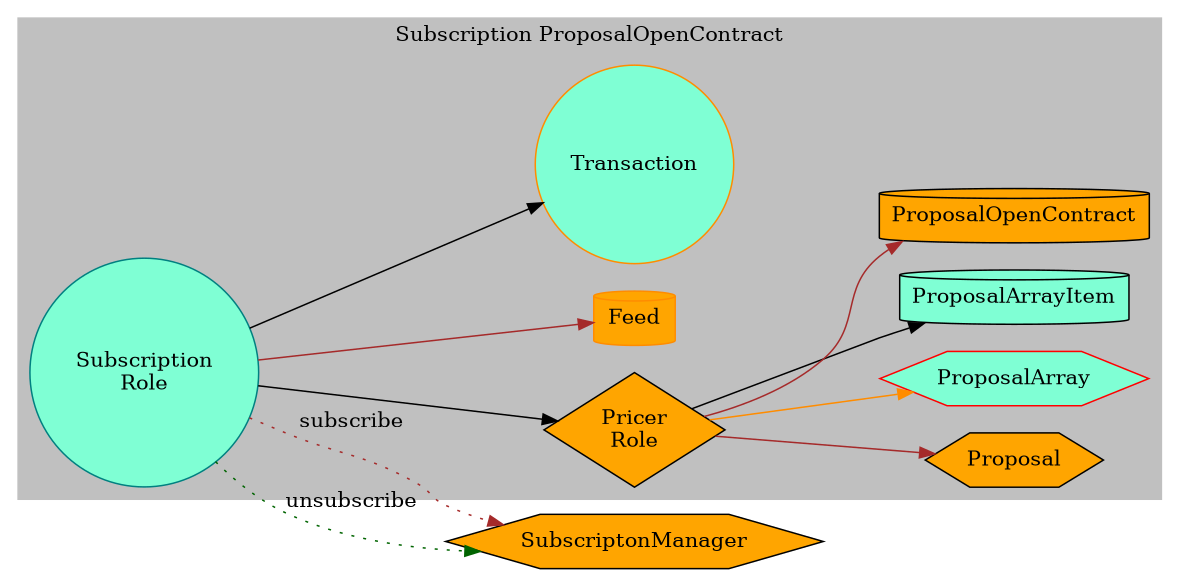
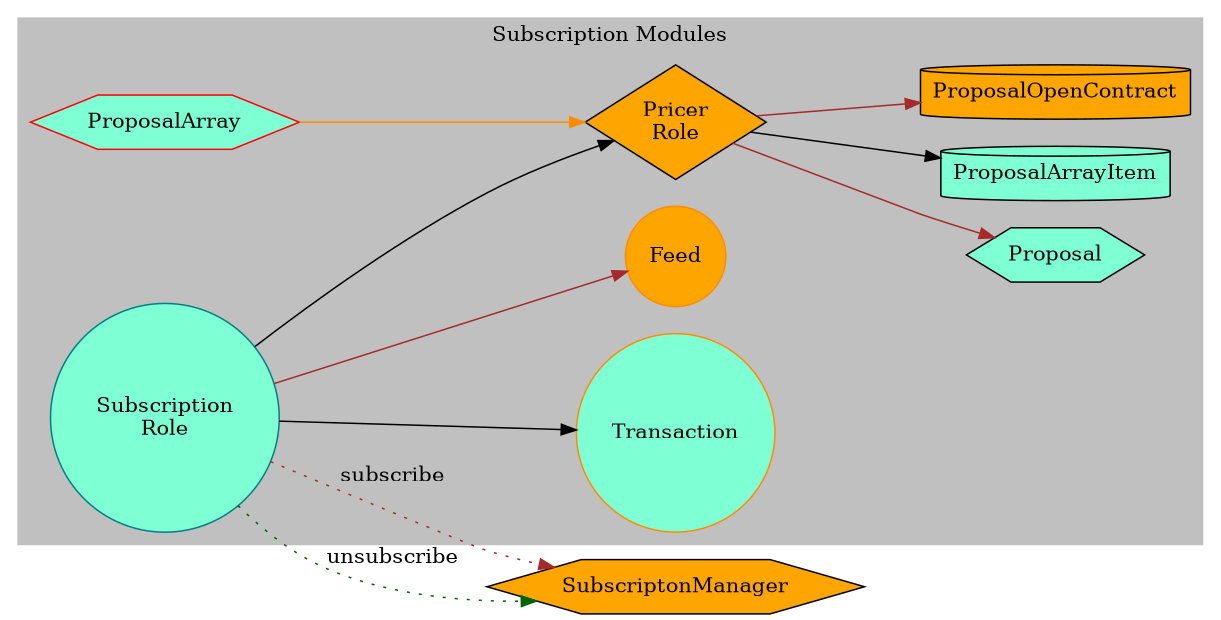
cluster "Subscription ProposalOpenContract": label "Subscription ProposalOpenContract" -> "Subscription Modules"
node "Feed": shape cylinder -> circle
edge "Pricer Role" -> "ProposalArray": reversed
node "Proposal": fillcolor orange -> aquamarine
